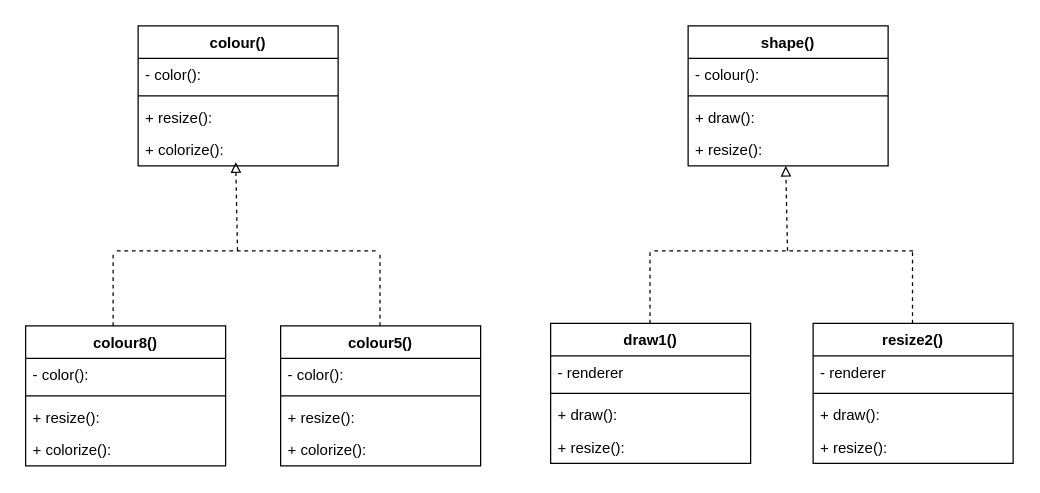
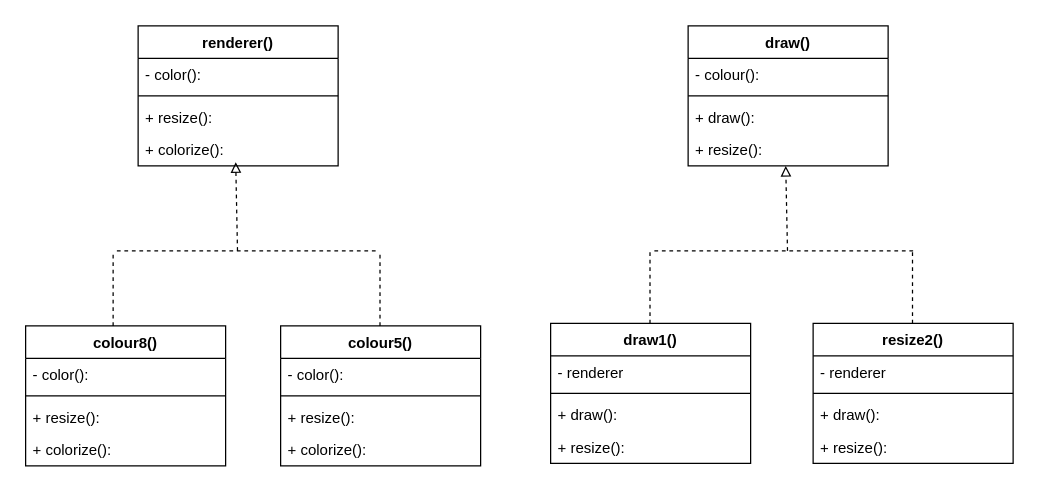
node "colour()": label "colour()" -> "renderer()"
node "shape()": label "shape()" -> "draw()"
